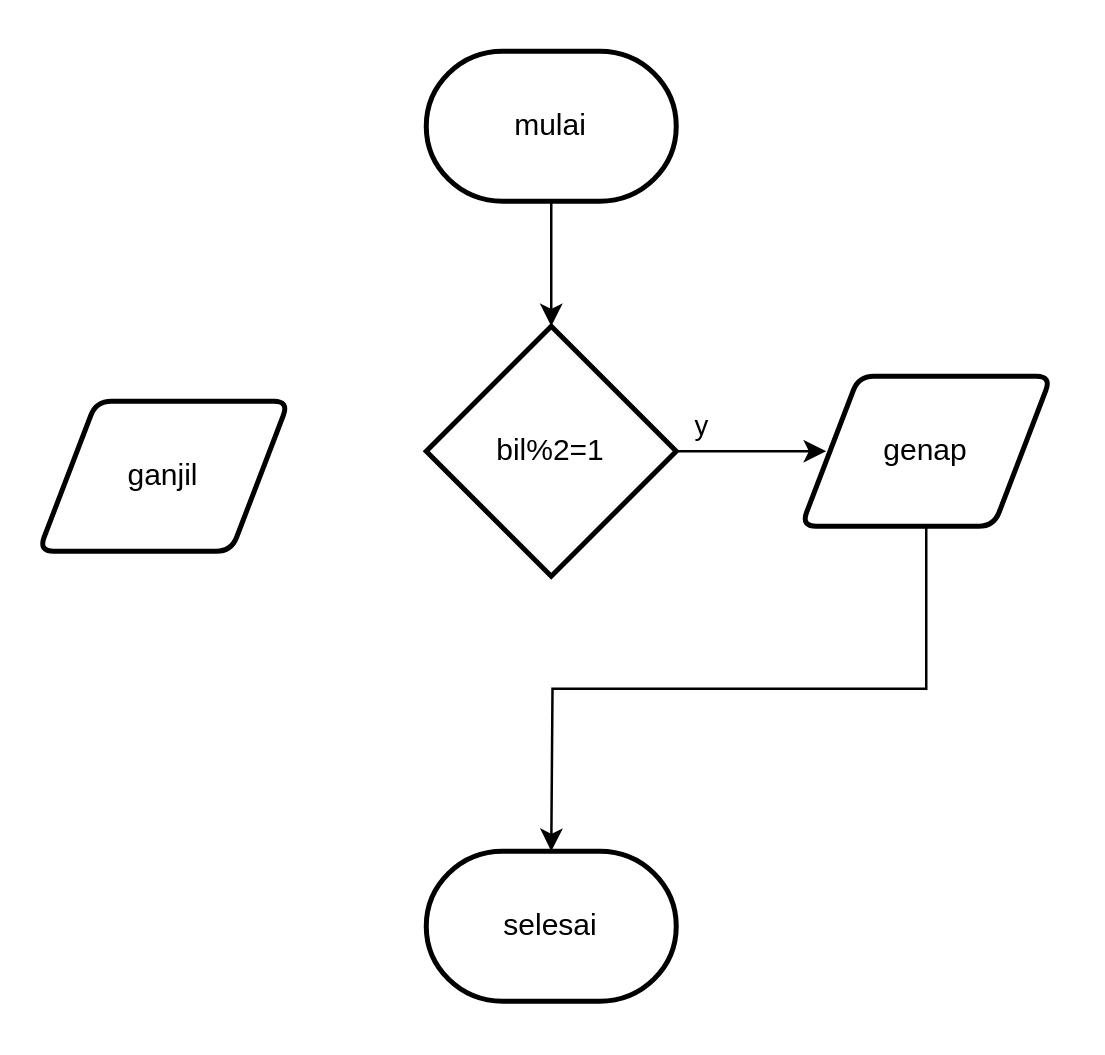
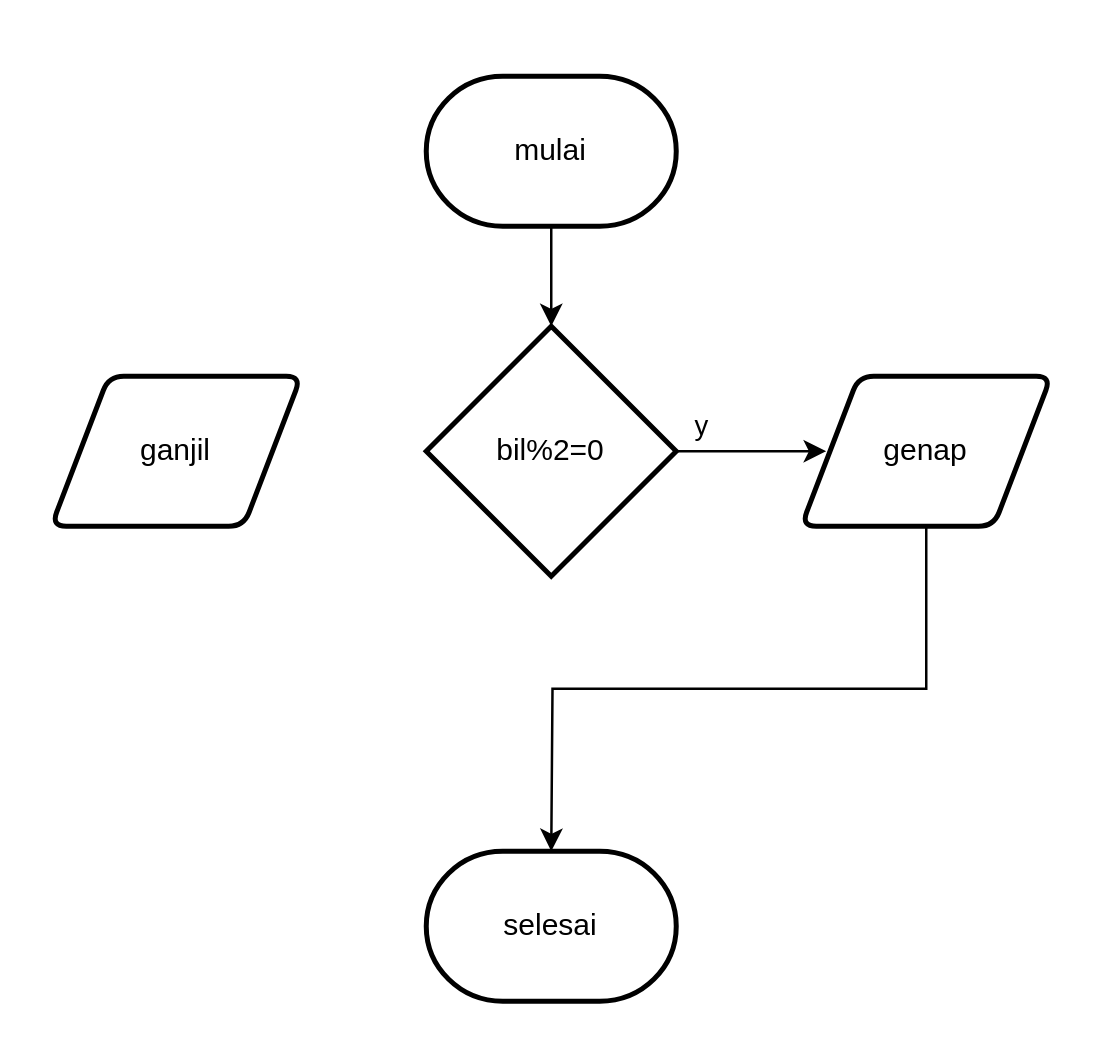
node "mulai": moved (551, 126) -> (551, 151)
node "bil%2=1": label "bil%2=1" -> "bil%2=0"
node "ganjil": moved (164, 476) -> (176, 451)
